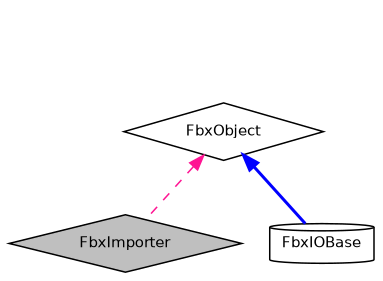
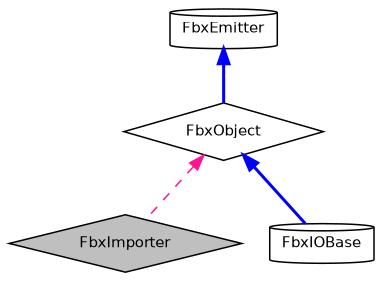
node "FbxEmitter": added
